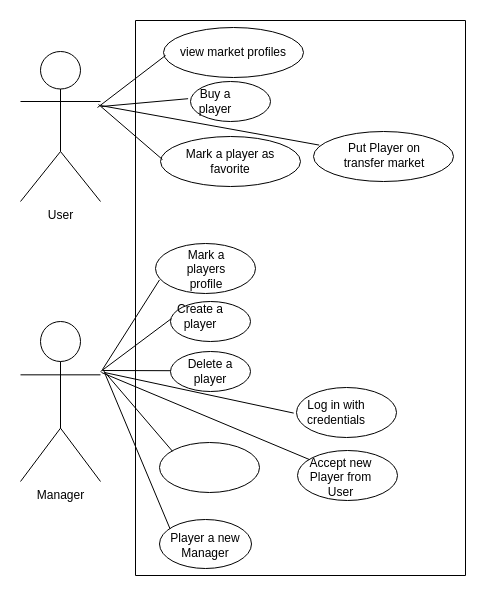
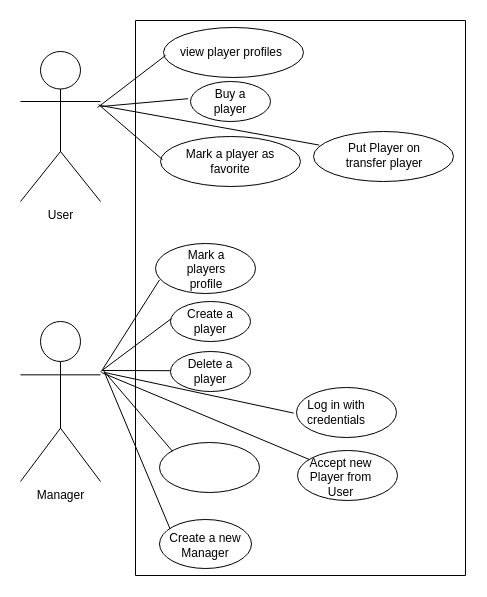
node "view market profiles": label "view market profiles" -> "view player profiles"
node "Buy a player": moved (216, 102) -> (231, 102)
node "Put Player on transfer market": label "Put Player on transfer market" -> "Put Player on transfer player"
node "Create a player": moved (201, 317) -> (211, 322)
node "Player a new Manager": label "Player a new Manager" -> "Create a new Manager"
